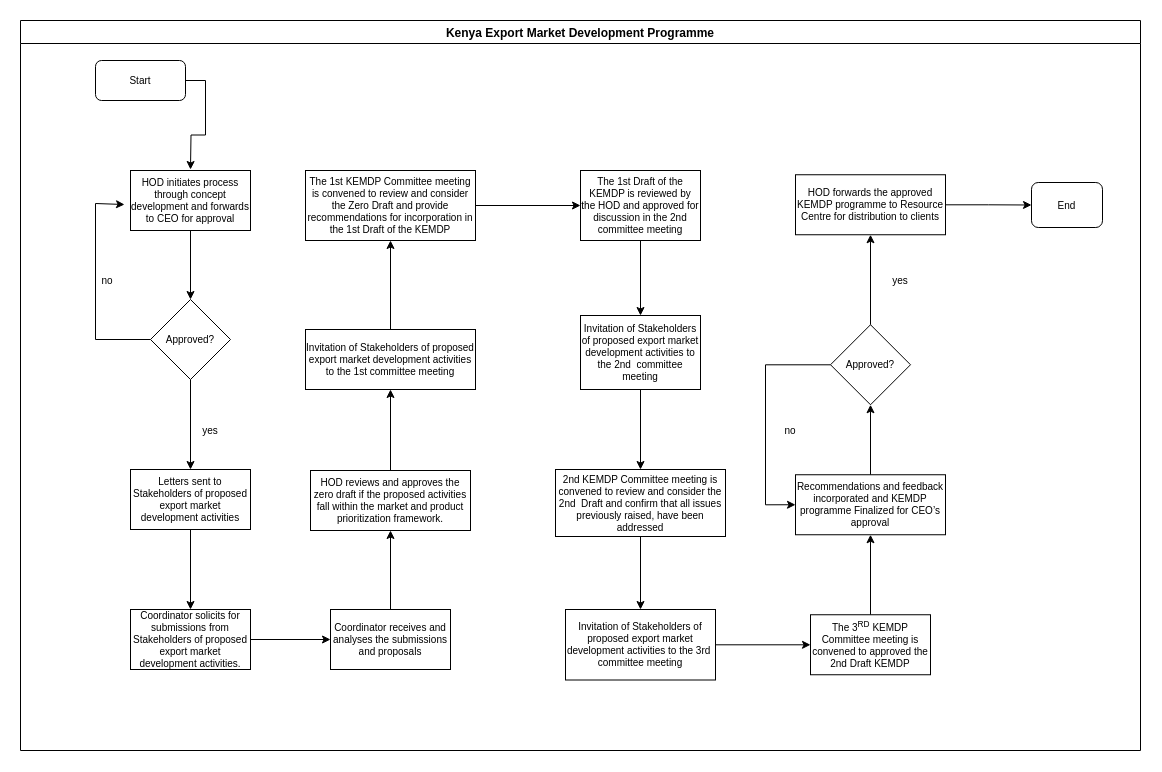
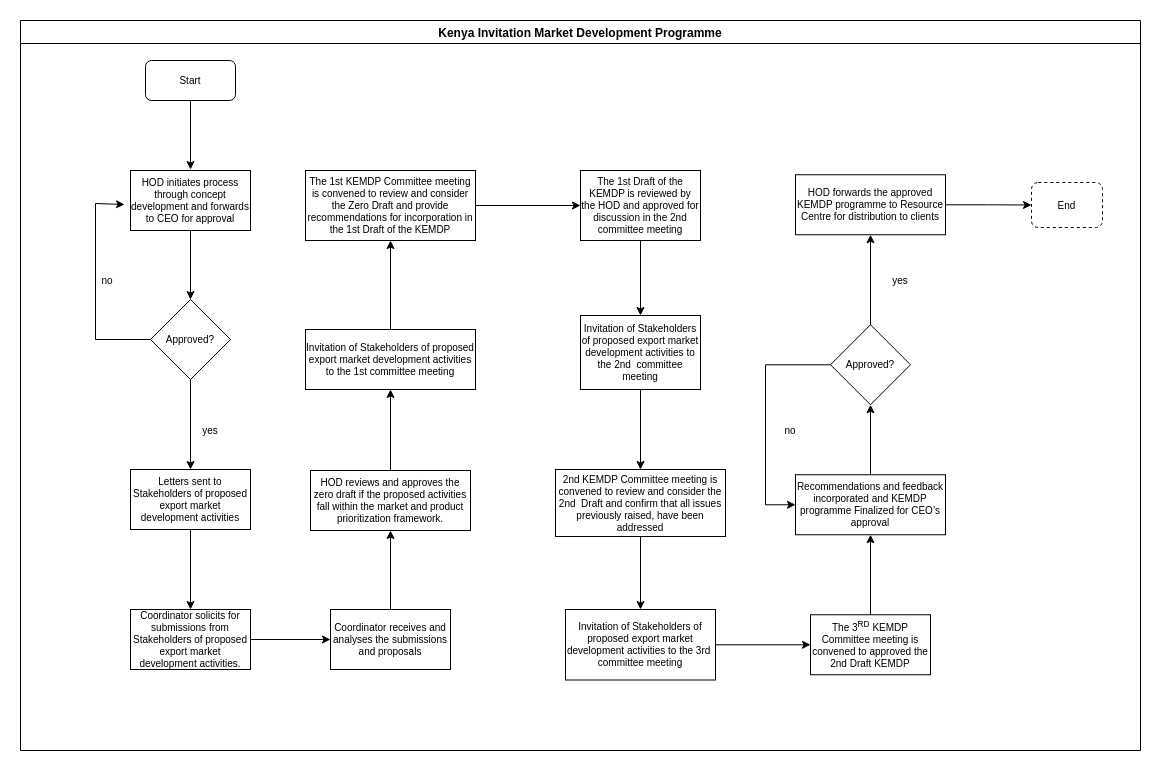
node "Kenya Export Market Development Programme": label "Kenya Export Market Development Programme" -> "Kenya Invitation Market Development Programme"
node "Start": moved (141, 81) -> (191, 81)
node "End": style solid -> dashed
